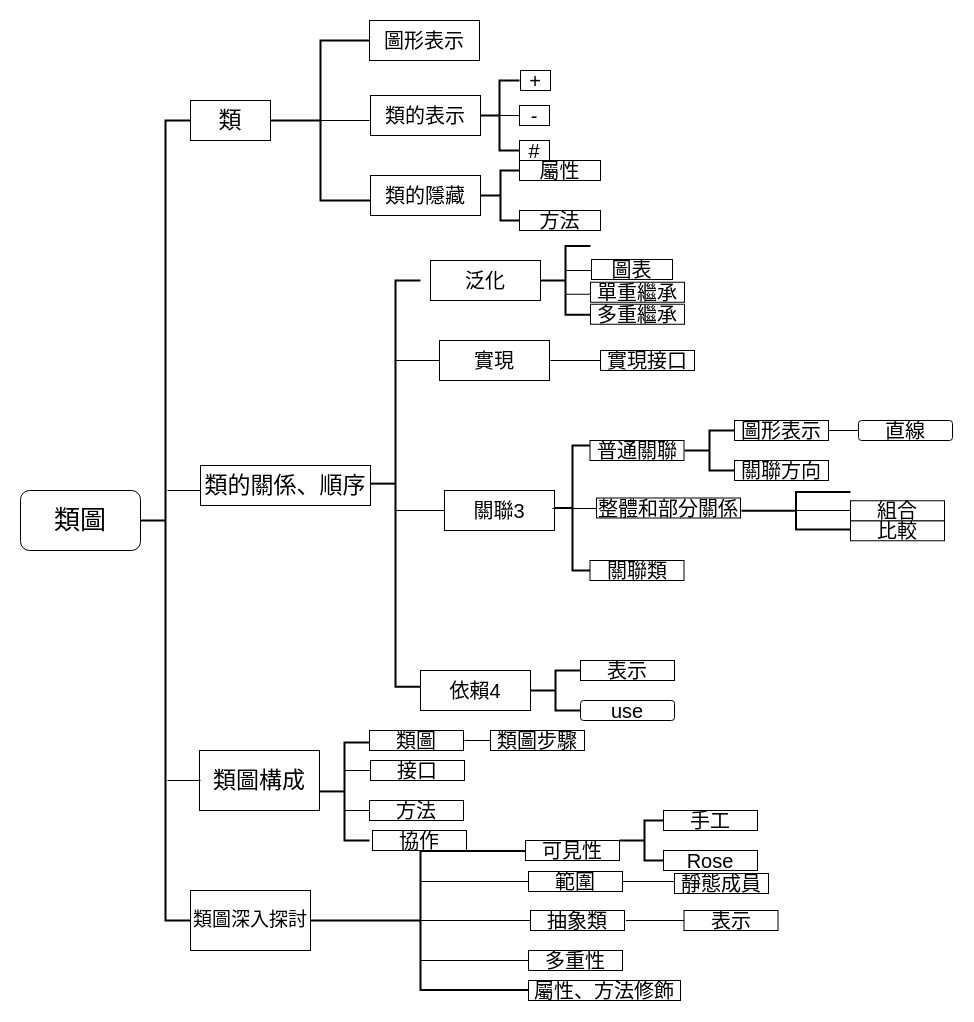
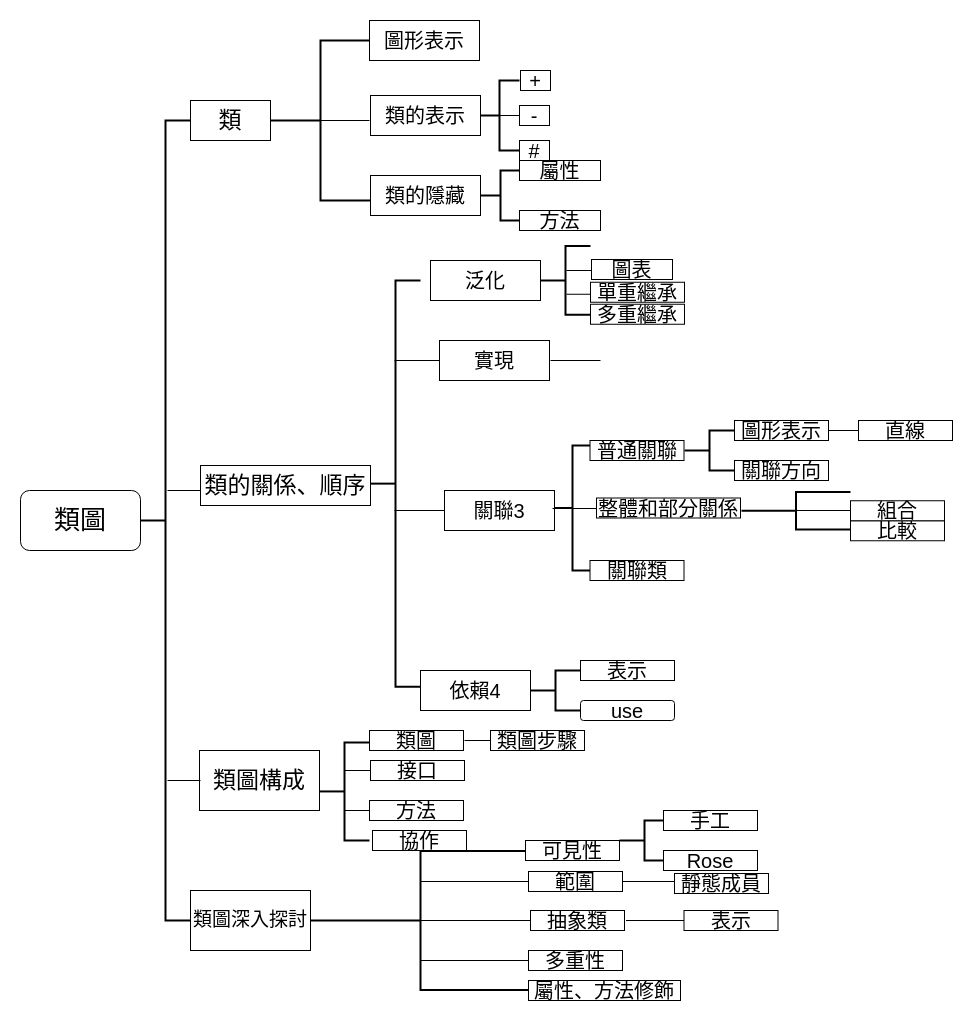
node "實現接口": removed
node "直線": shape rounded rectangle -> rectangle
